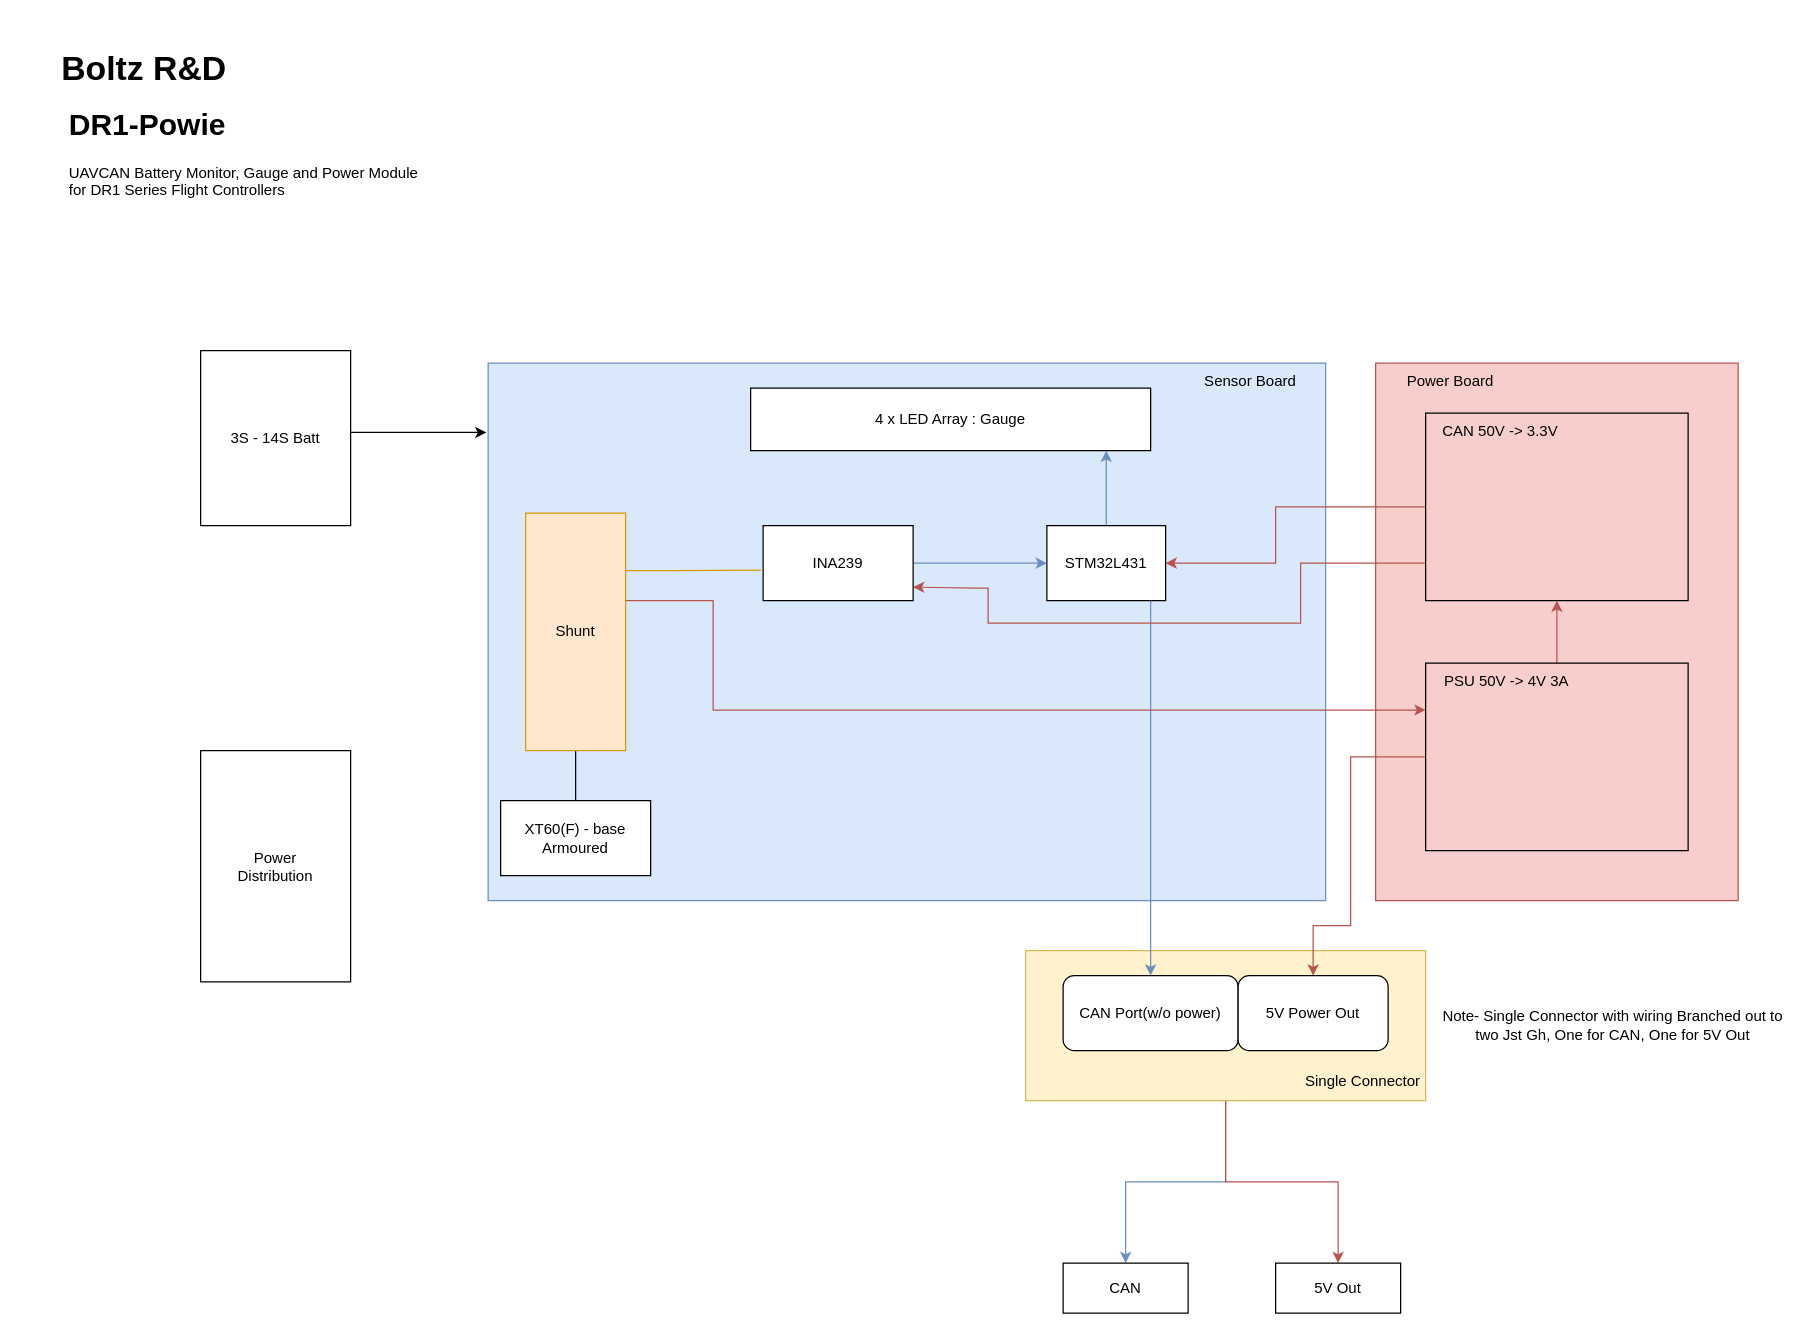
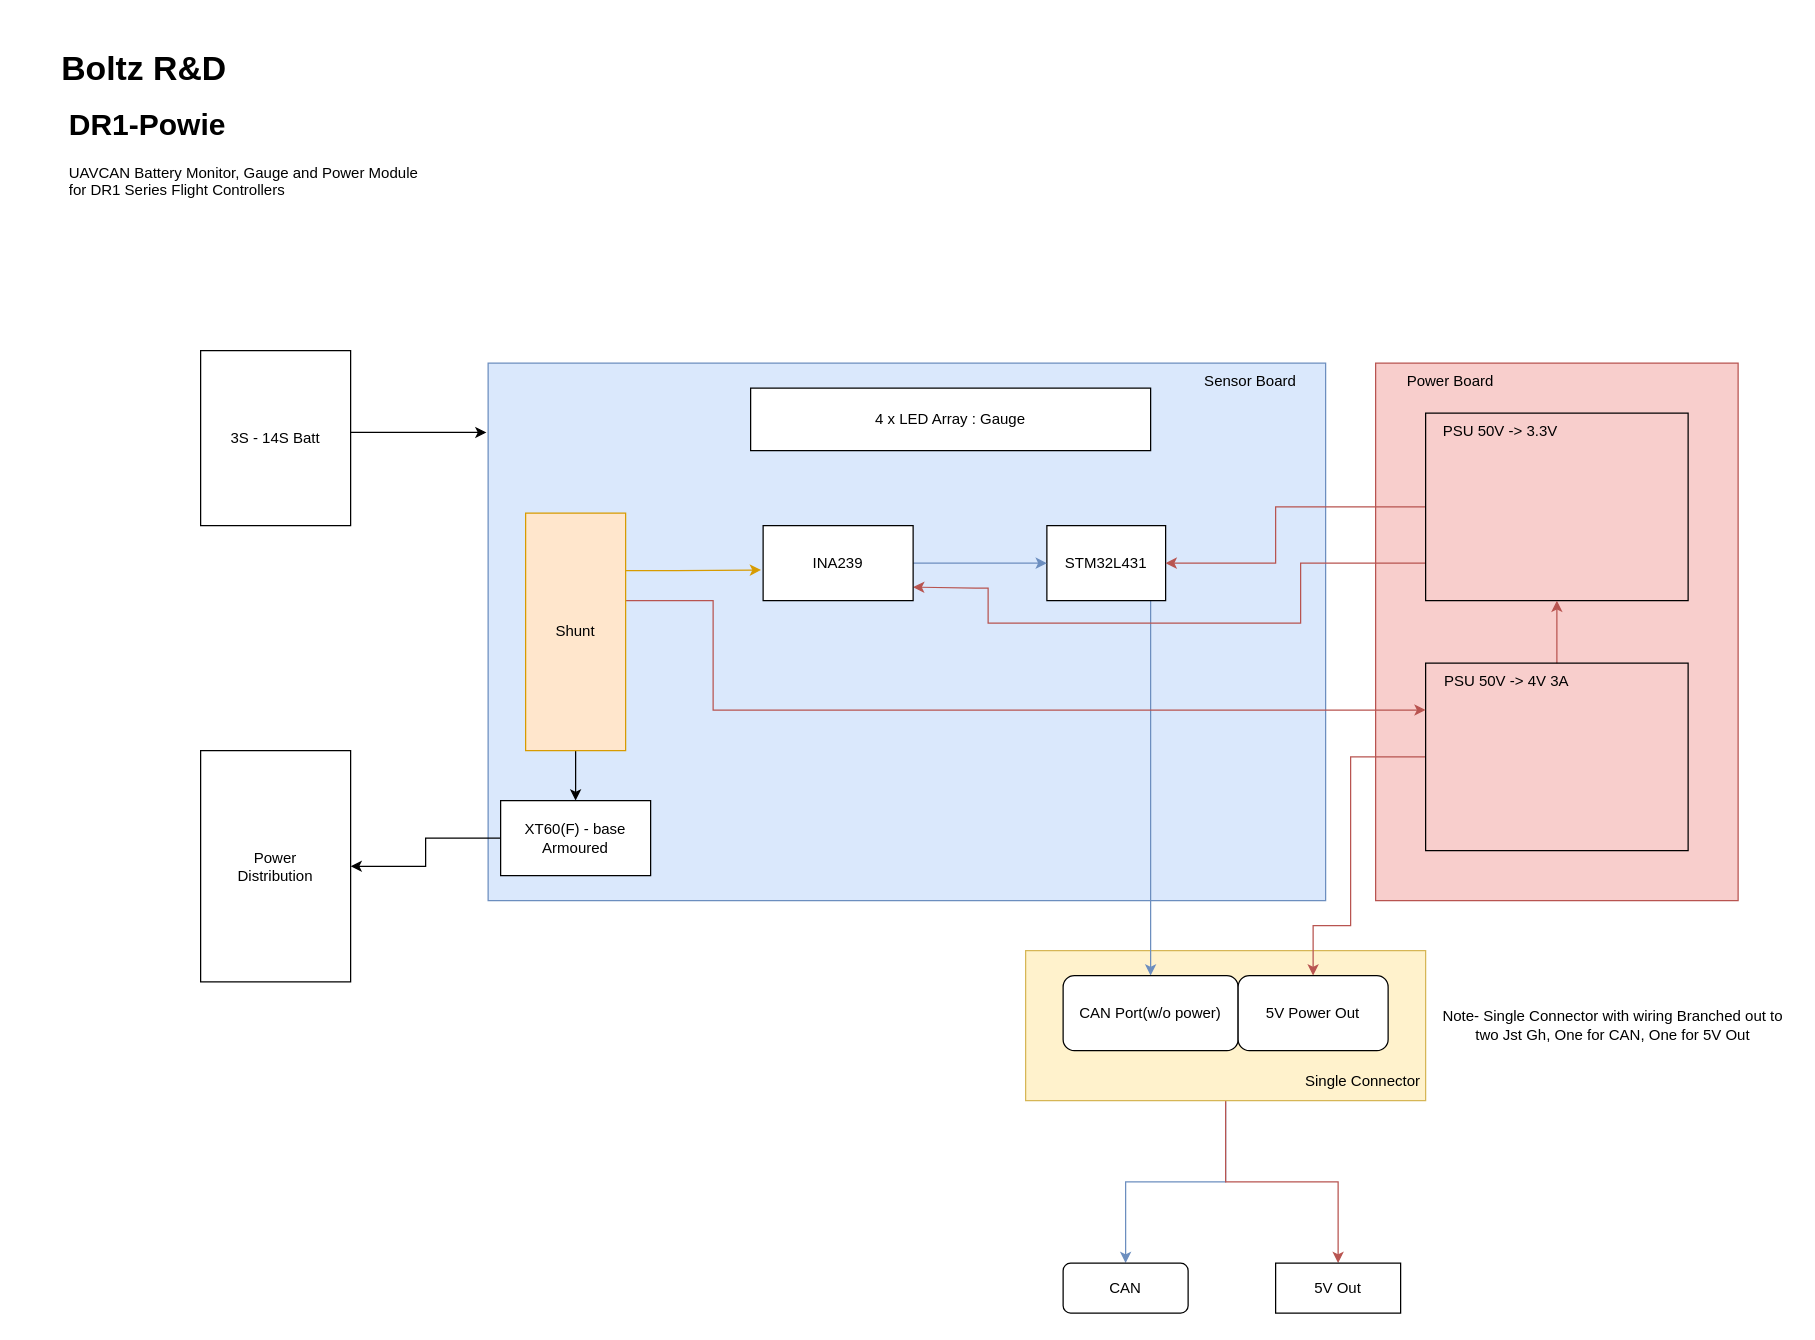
node "CAN 50V -> 3.3V": label "CAN 50V -> 3.3V" -> "PSU 50V -> 3.3V"
edge "STM32L431" -> "4 x LED Array : Gauge": removed
edge "INA239" -- "Shunt": arrowhead none -> classic
edge "Shunt" -- "XT60(F) - base Armoured": arrowhead none -> classic
edge "XT60(F) - base Armoured" -> "Power Distribution": added
node "CAN": shape rectangle -> rounded rectangle
